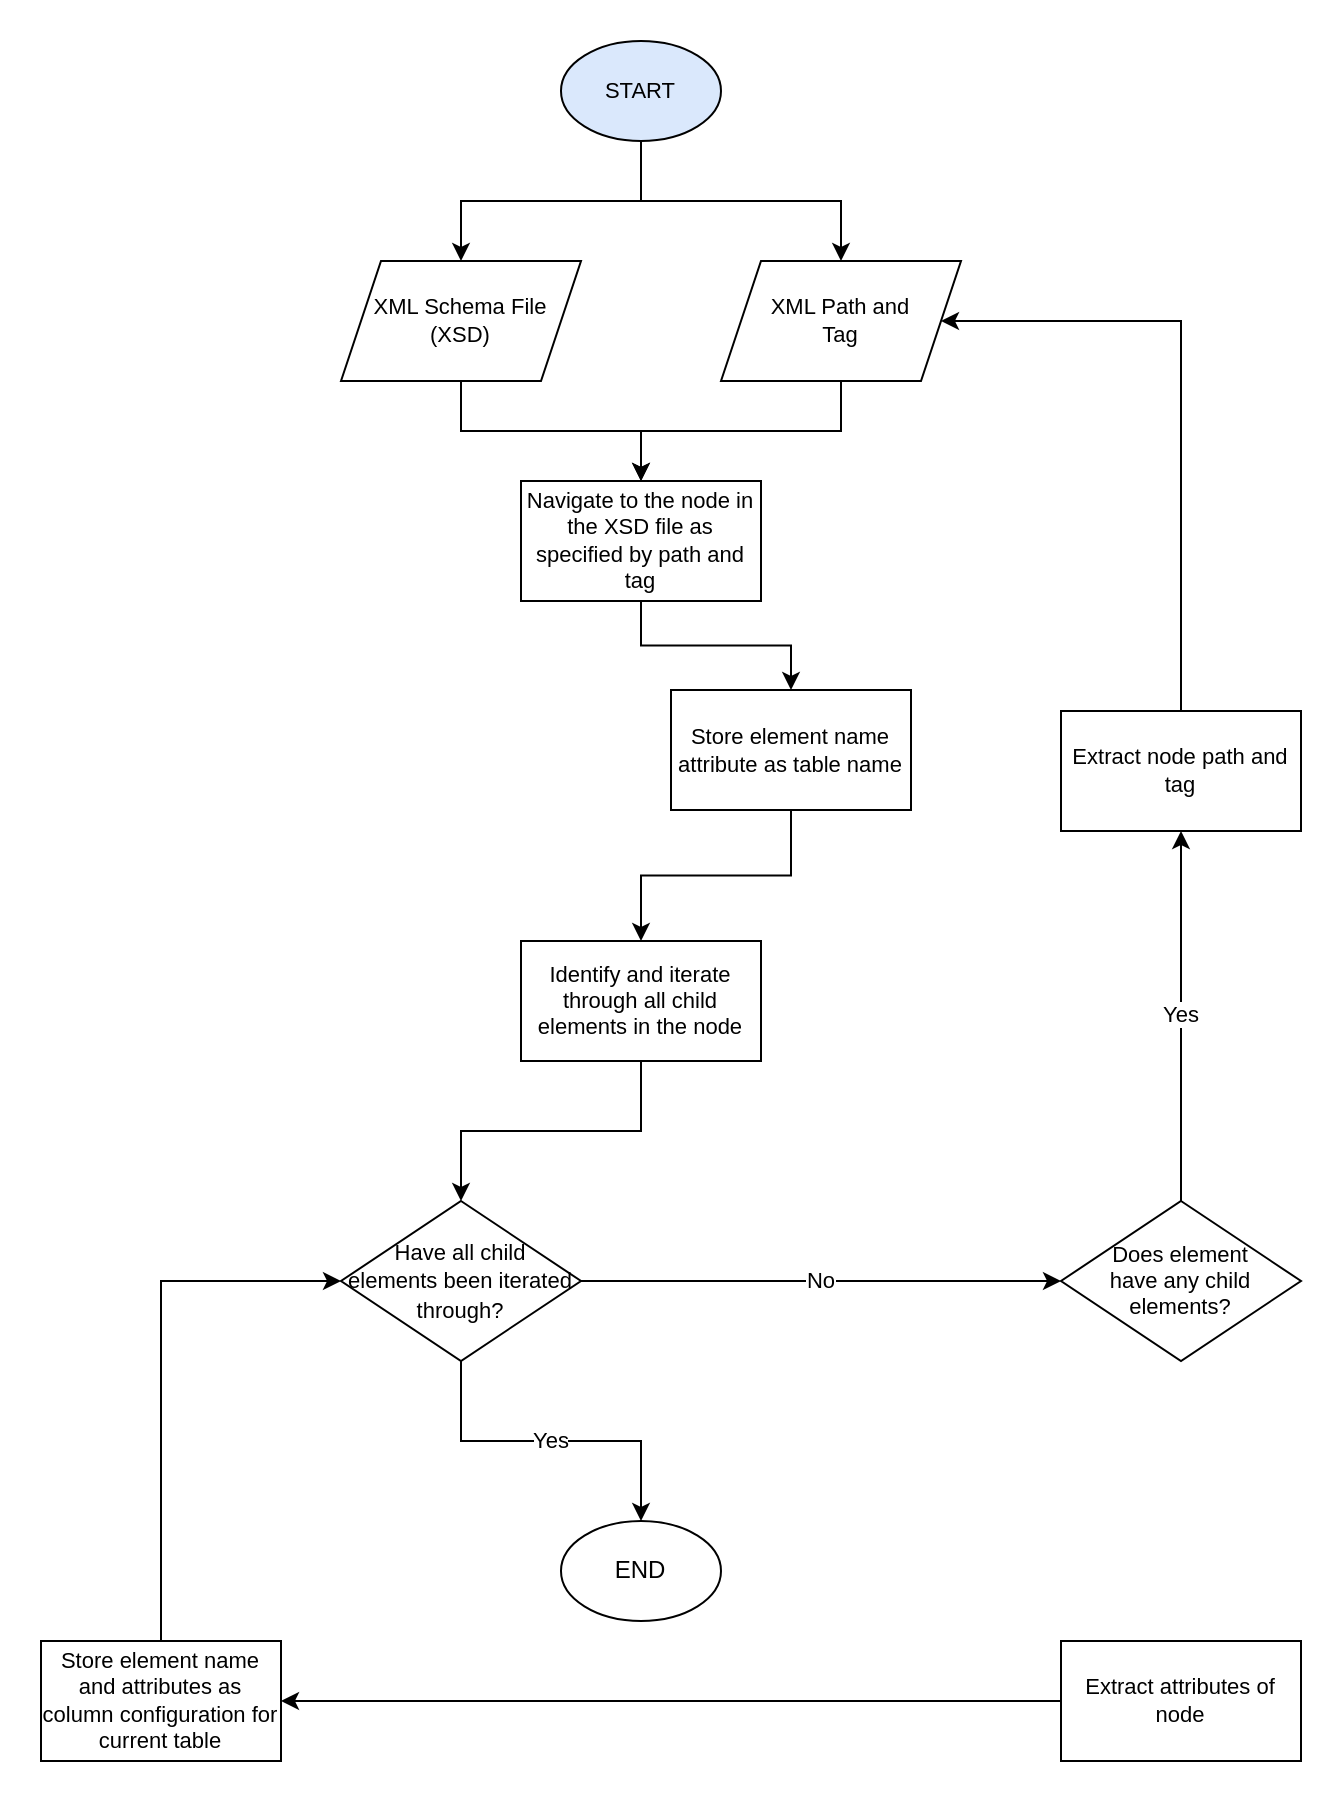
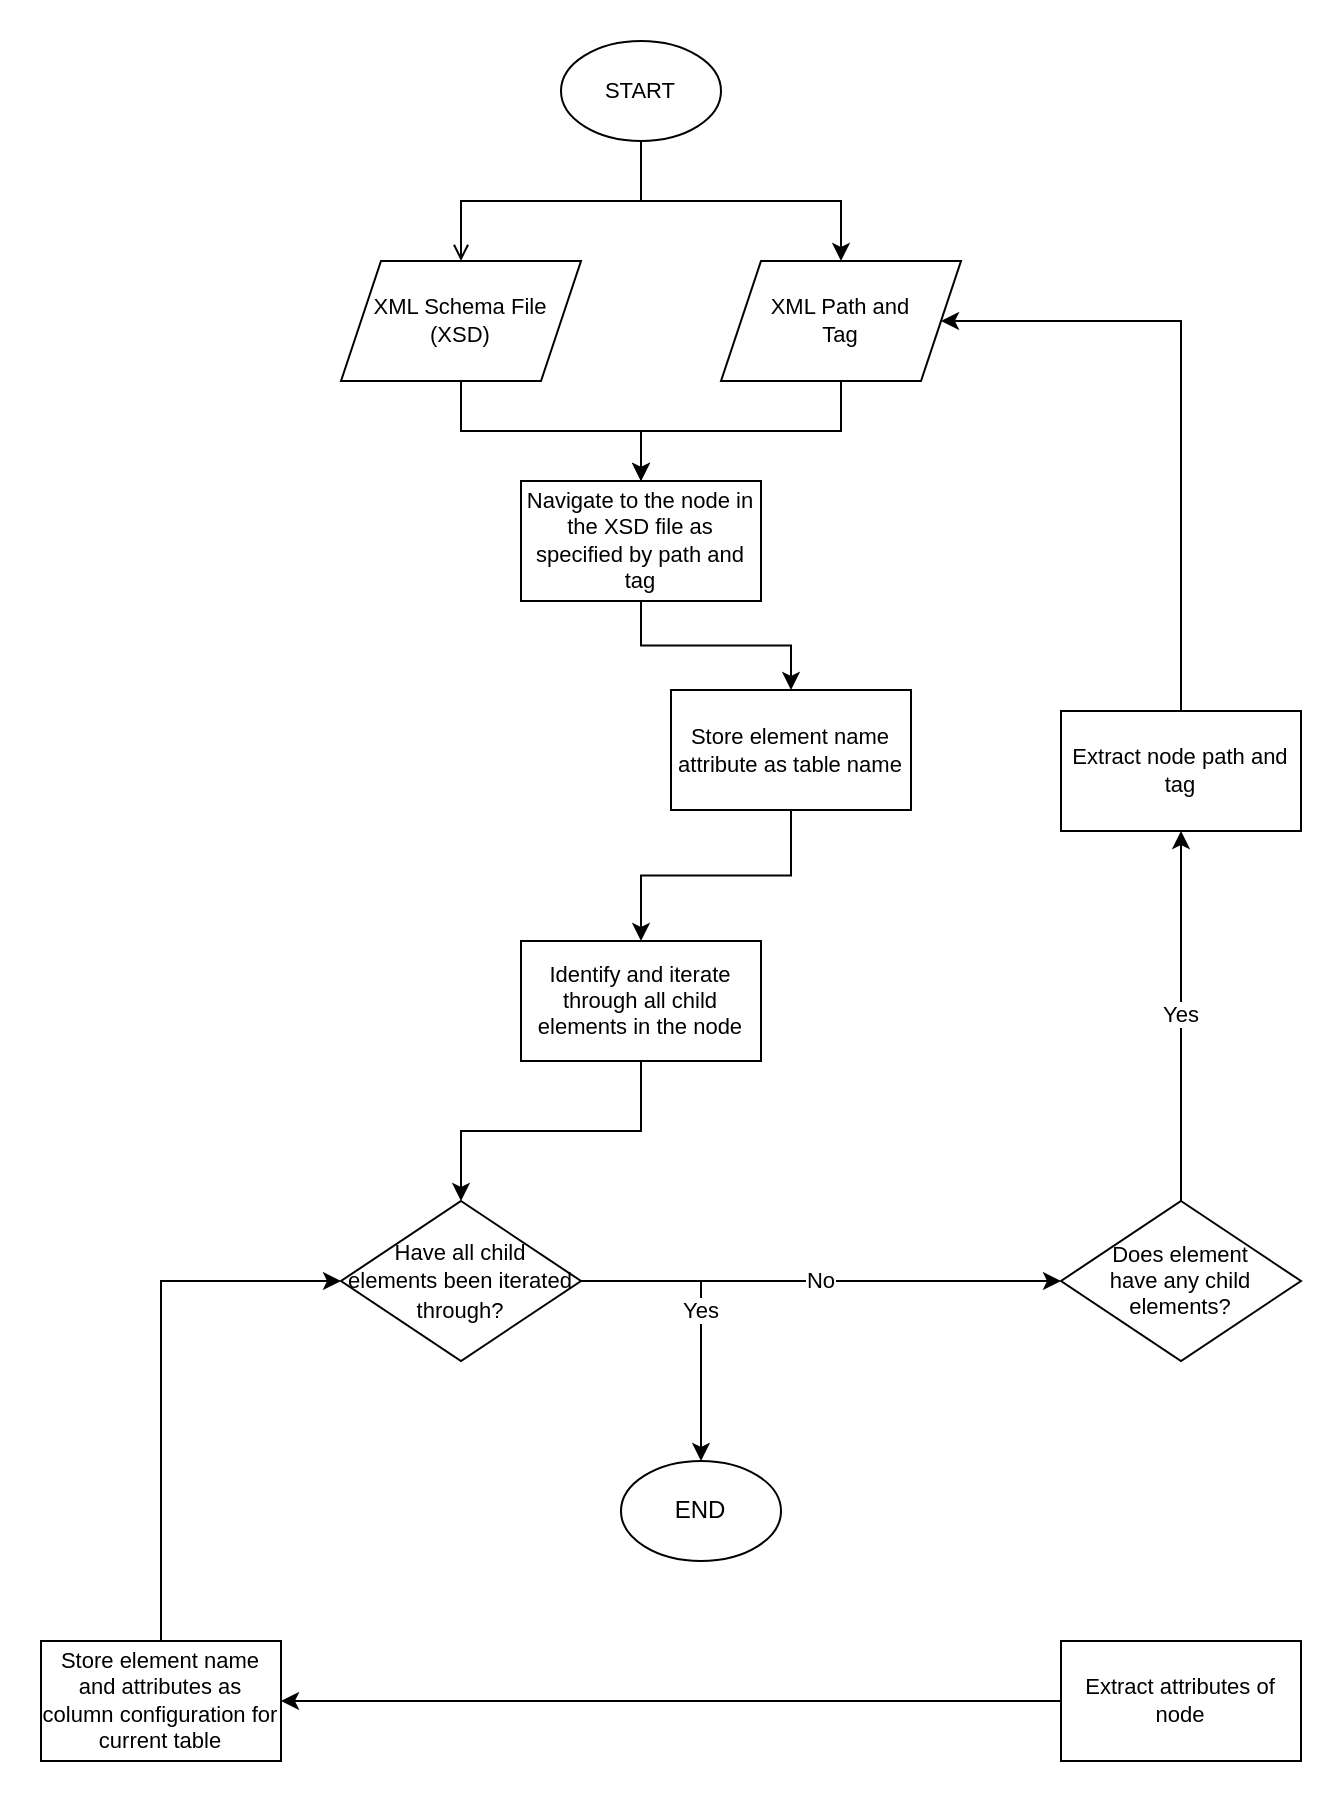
node "START": fillcolor #dae8fc -> #ffffff
edge "START" -> "XML Schema File(XSD)": arrowhead classic -> open
node "END": moved (641, 1571) -> (701, 1511)
